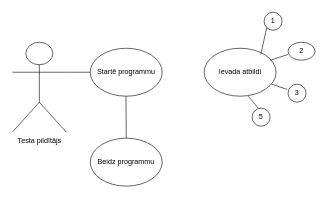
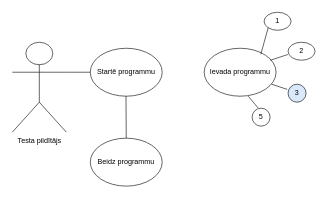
node "1": size 18x18 -> 27x18
node "Ievada atbildi": label "Ievada atbildi" -> "Ievada programmu"
node "3": fillcolor #ffffff -> #dae8fc
